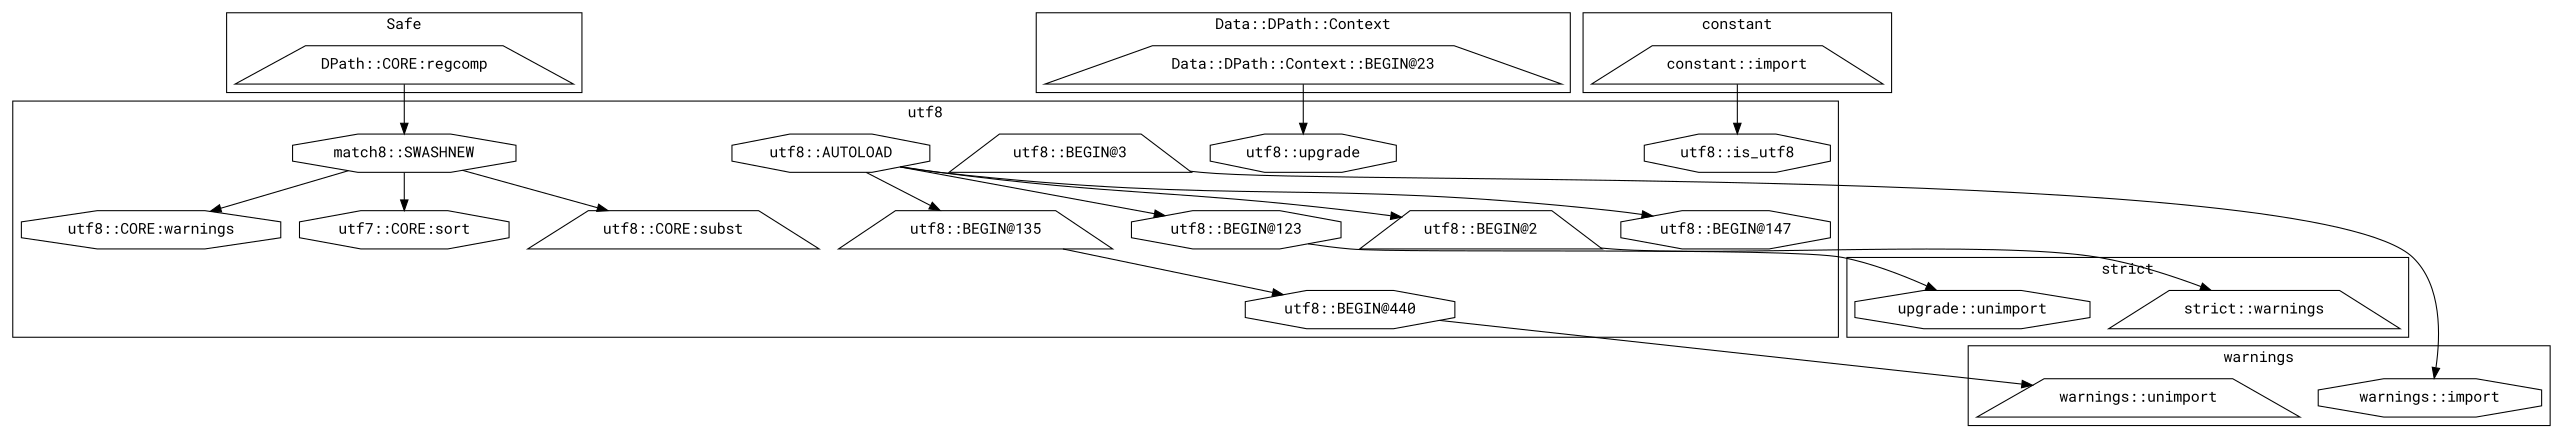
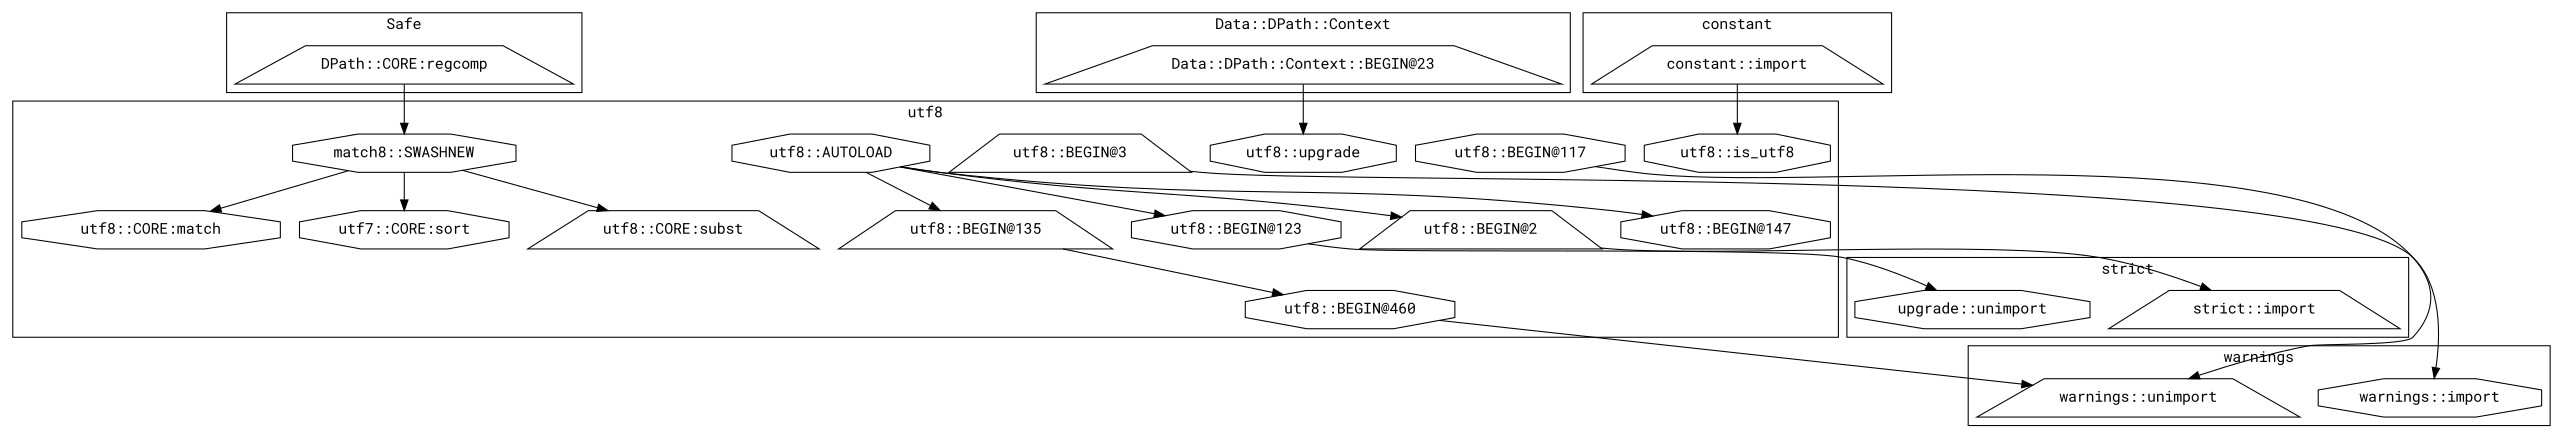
node "utf8::BEGIN@117": added
node "utf8::CORE:warnings": label "utf8::CORE:warnings" -> "utf8::CORE:match"
node "utf8::BEGIN@440": label "utf8::BEGIN@440" -> "utf8::BEGIN@460"
node "strict::warnings": label "strict::warnings" -> "strict::import"
